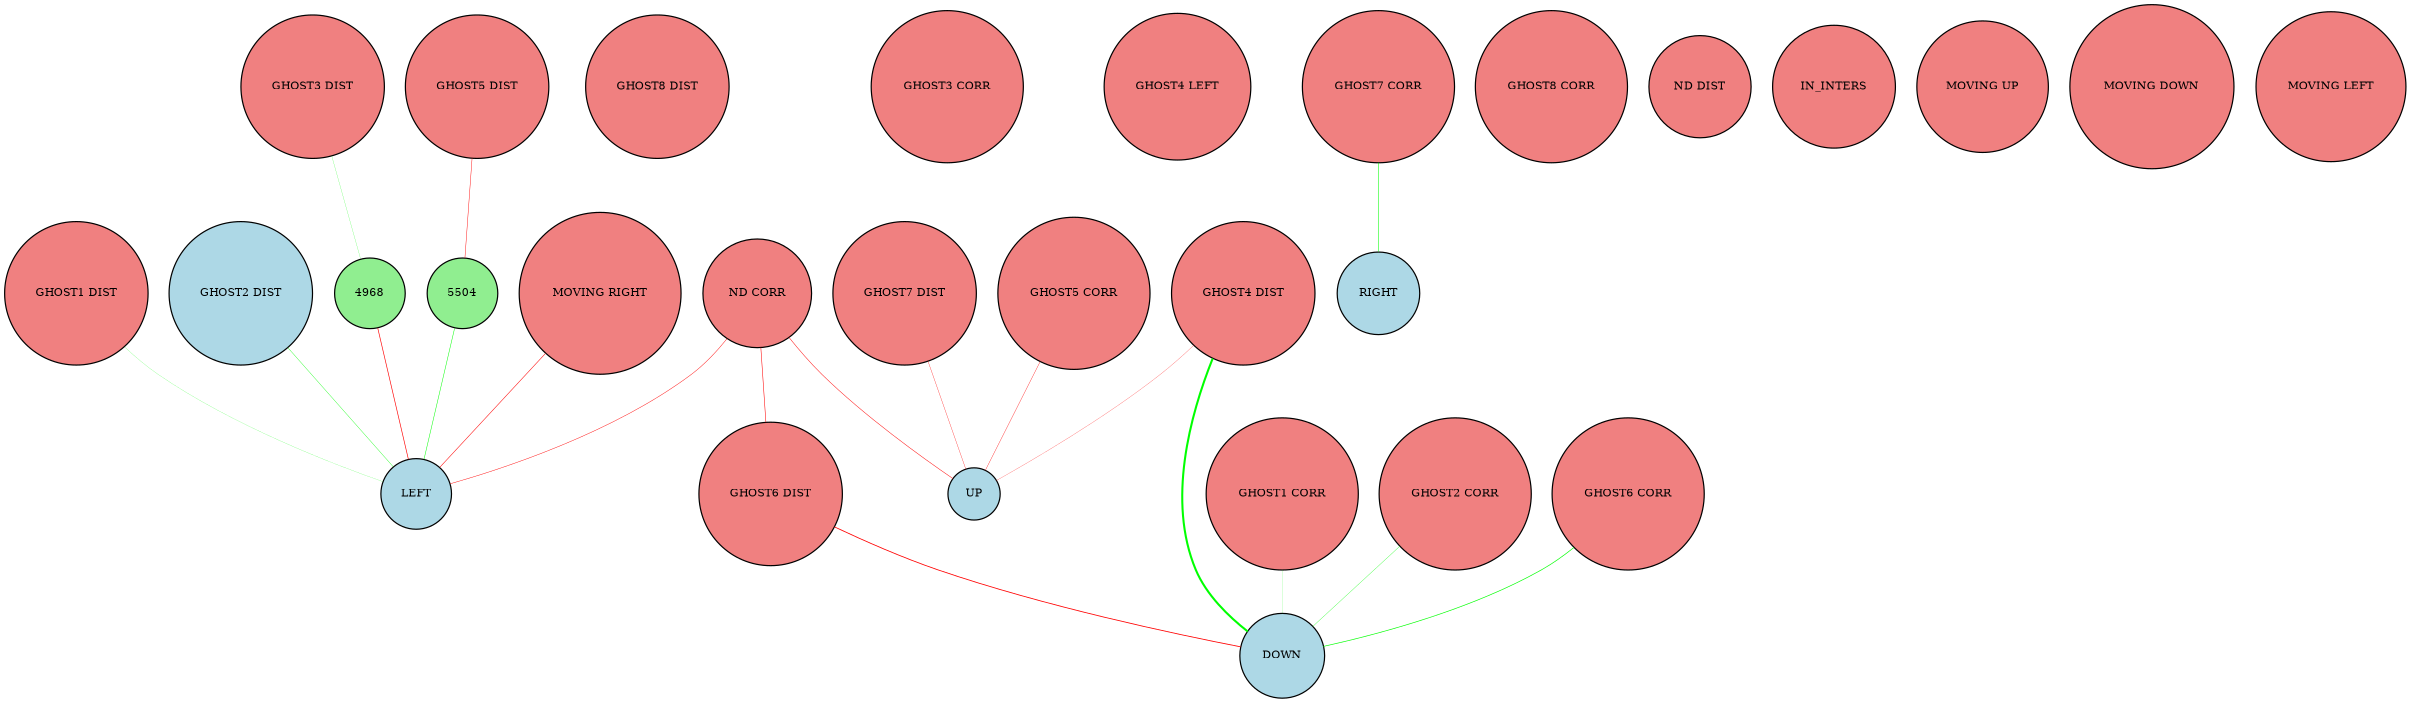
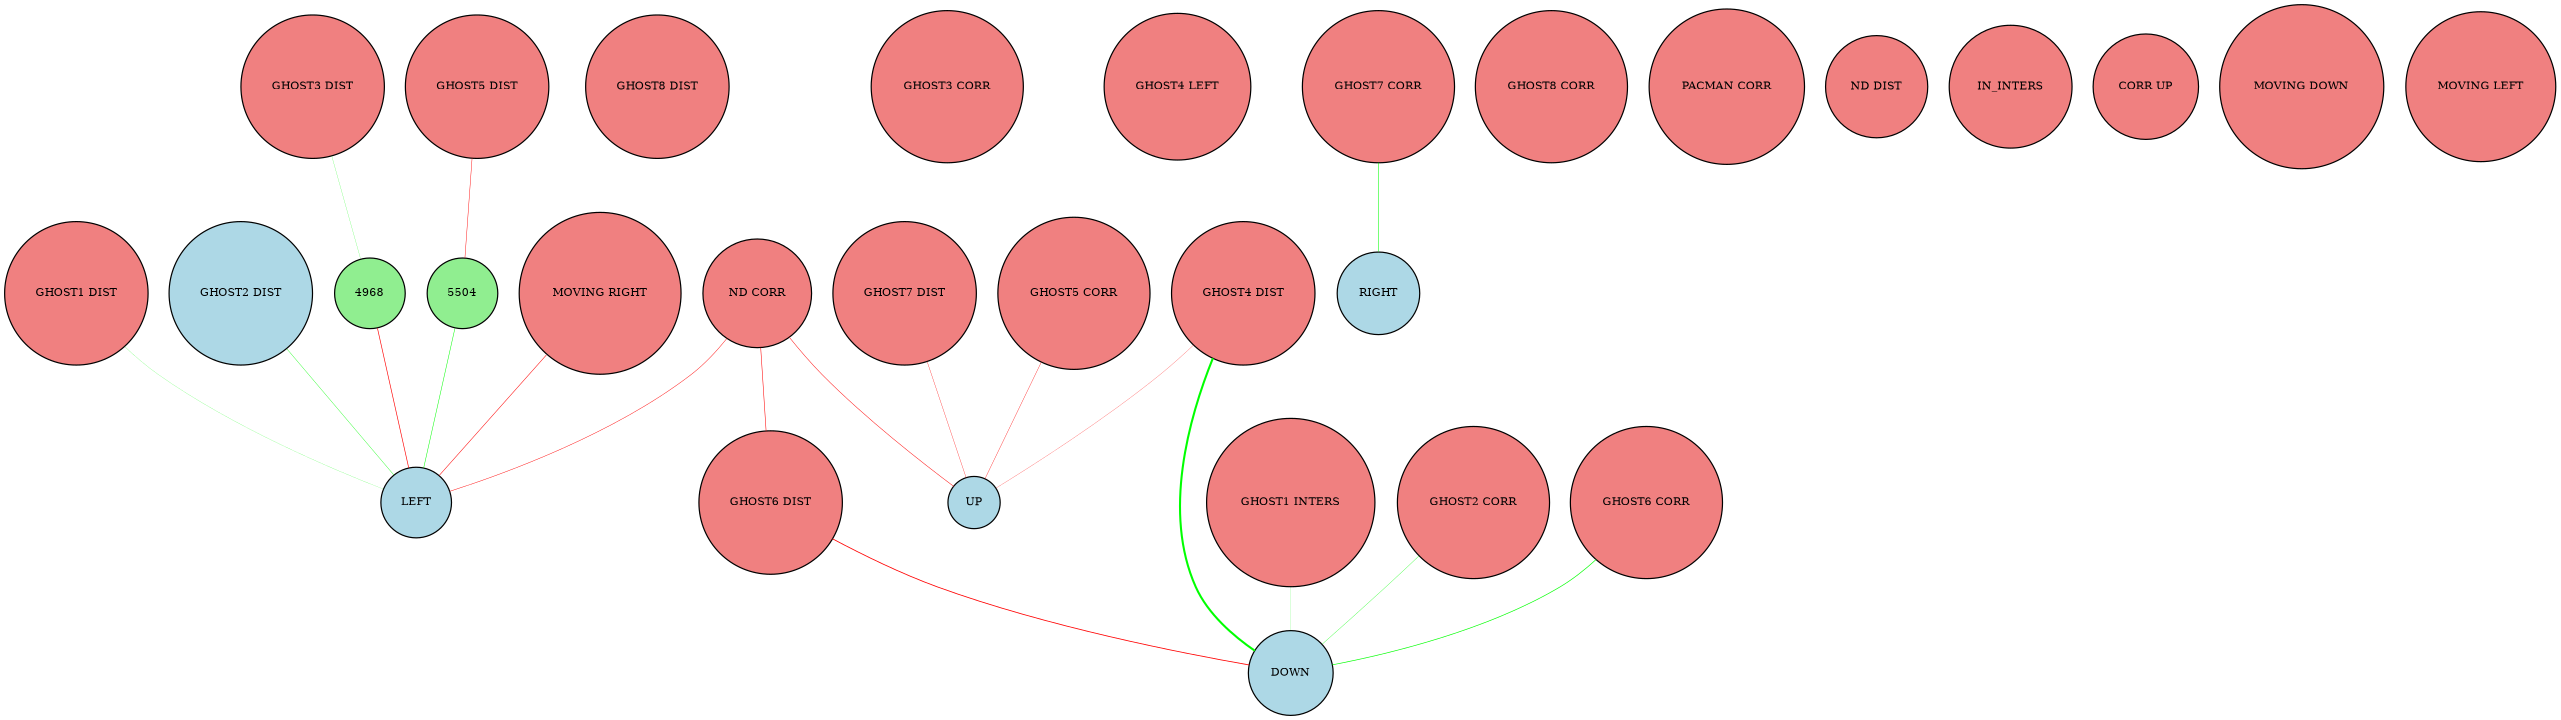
node "PACMAN CORR": added
node "MOVING UP": label "MOVING UP" -> "CORR UP"
node "GHOST1 CORR": label "GHOST1 CORR" -> "GHOST1 INTERS"
